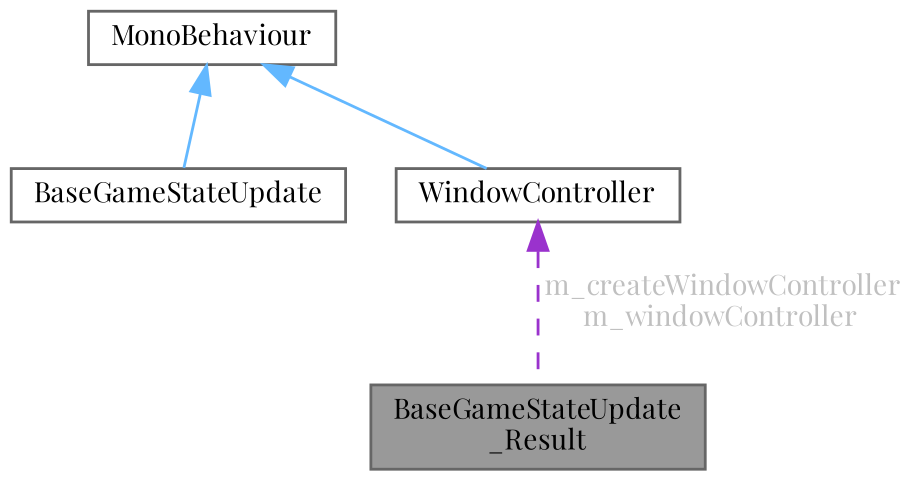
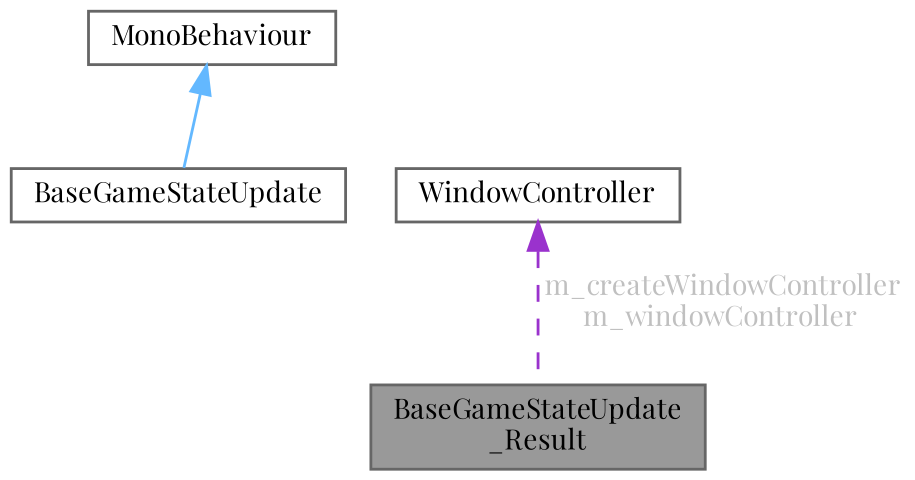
edge "WindowController" -> "MonoBehaviour": removed
